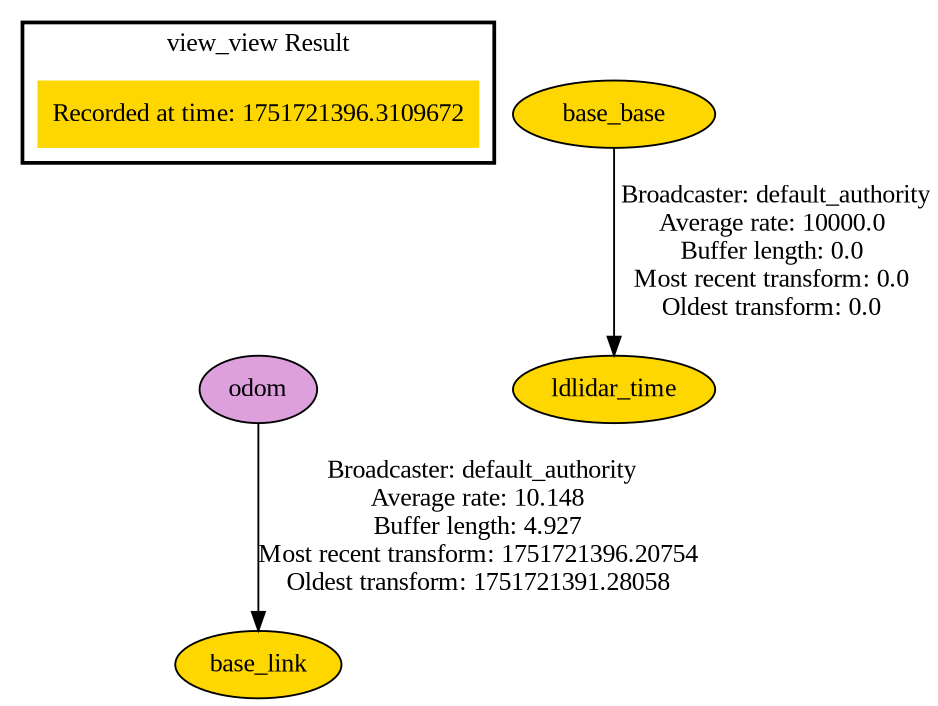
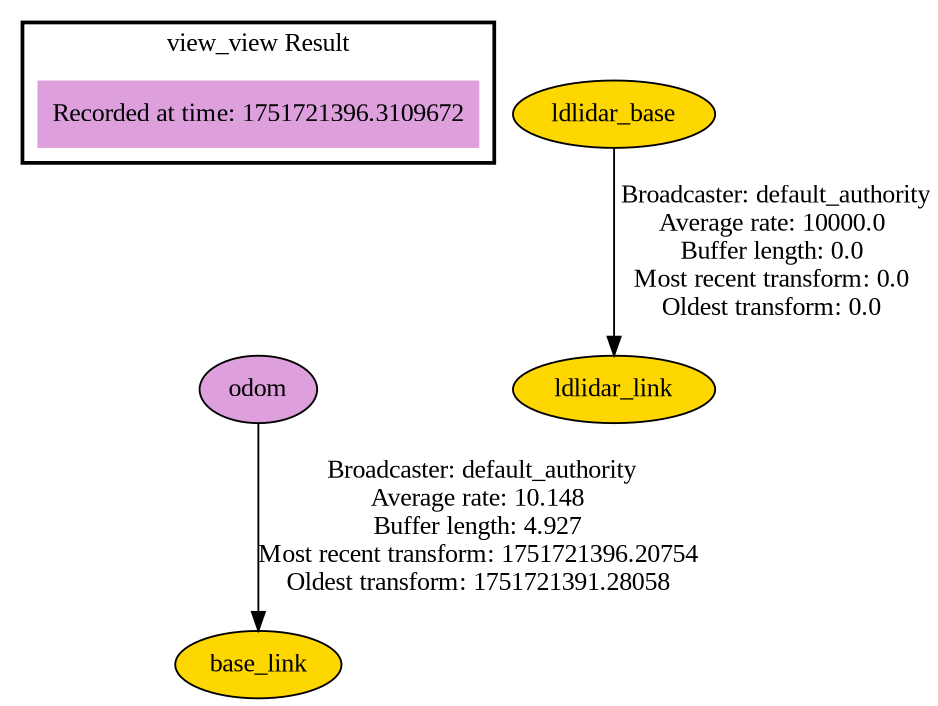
node "Recorded at time: 1751721396.3109672": fillcolor gold -> plum
node "base_base": label "base_base" -> "ldlidar_base"
node "ldlidar_time": label "ldlidar_time" -> "ldlidar_link"
